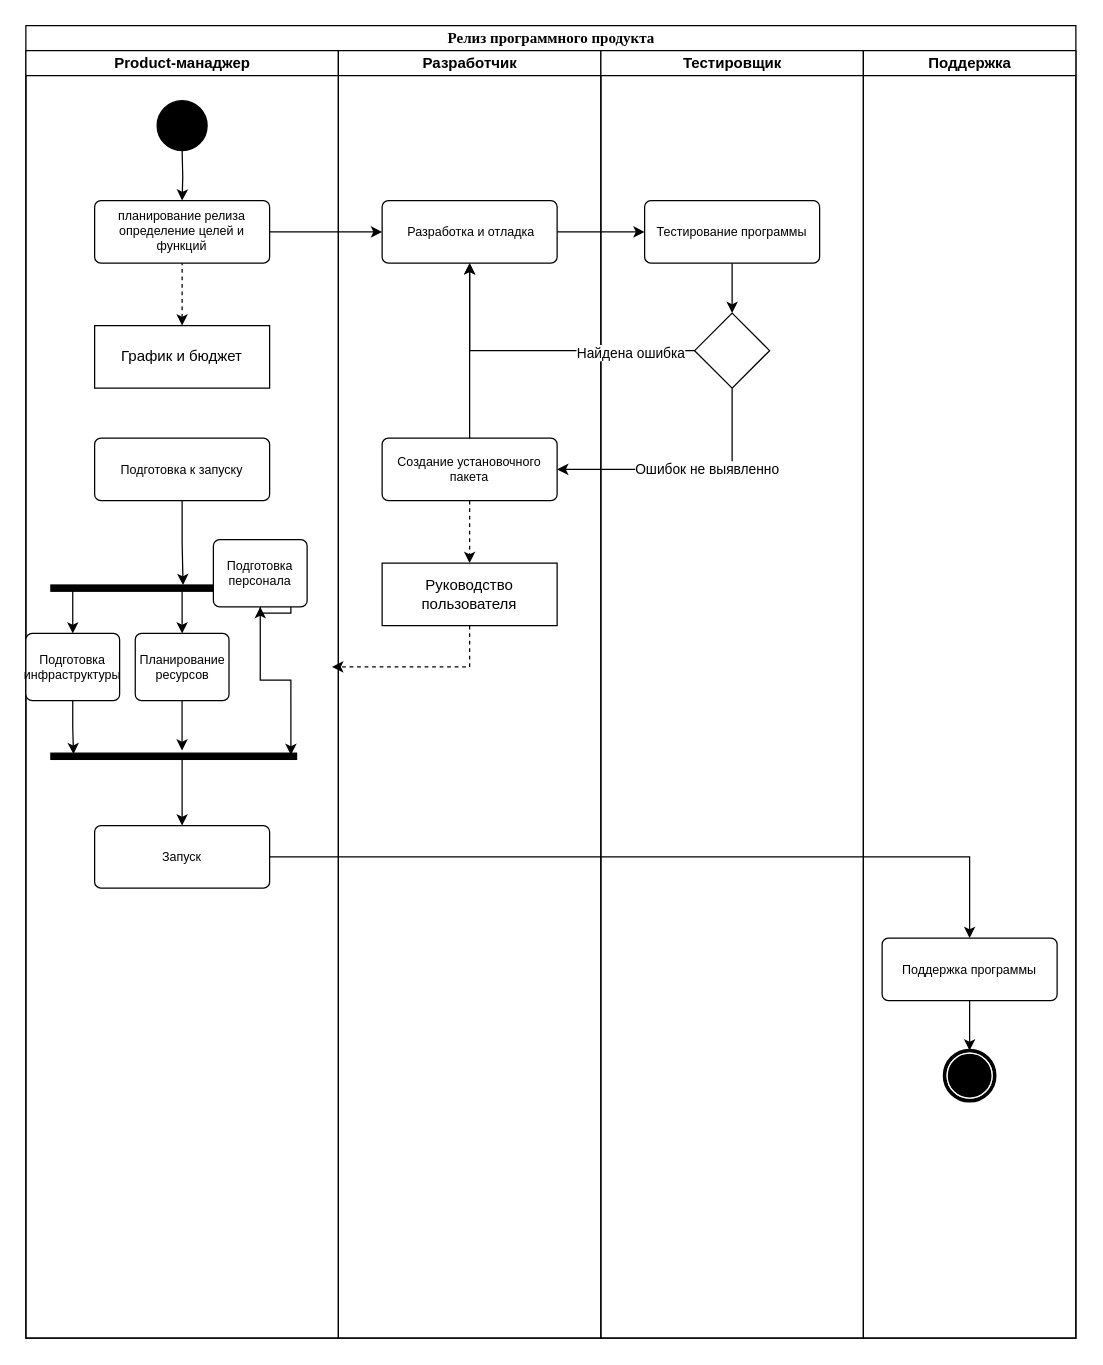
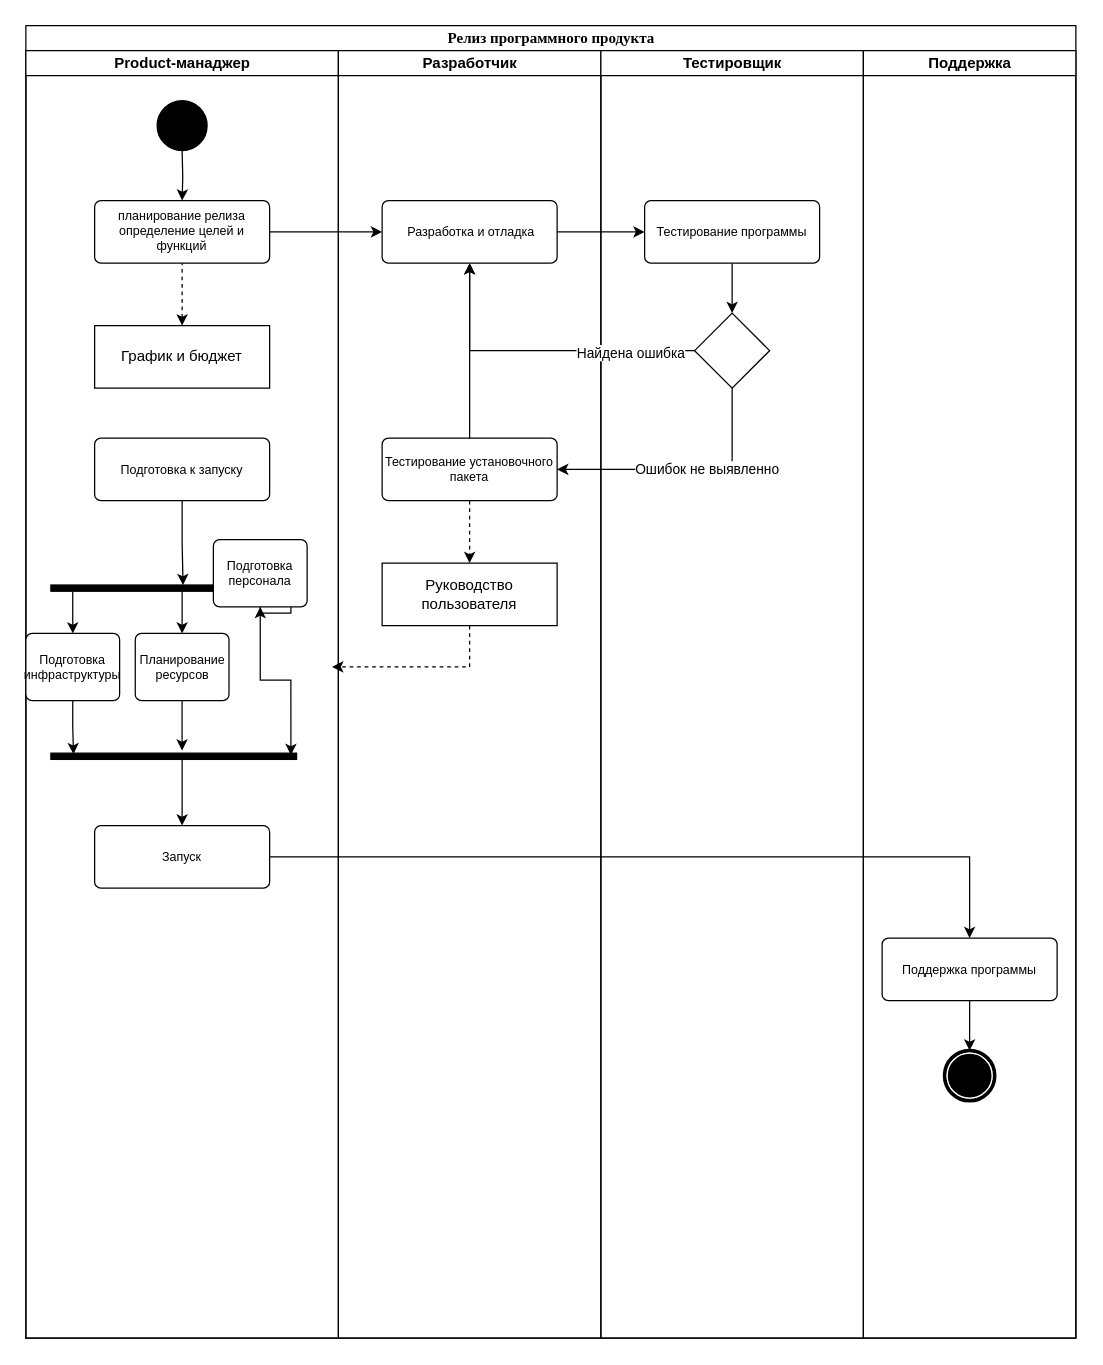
node "Создание установочного пакета": label "Создание установочного пакета" -> "Тестирование установочного пакета"
